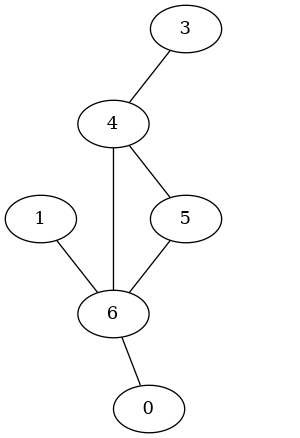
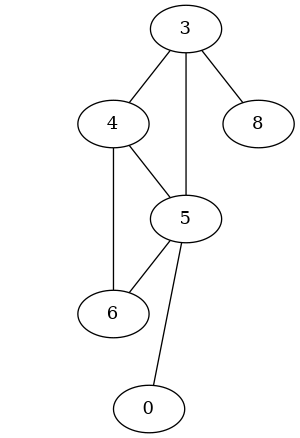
edge "3" -- "5": added
node "8": added
node "1": removed
edge "6" -- "0": now "5" -- "0"
